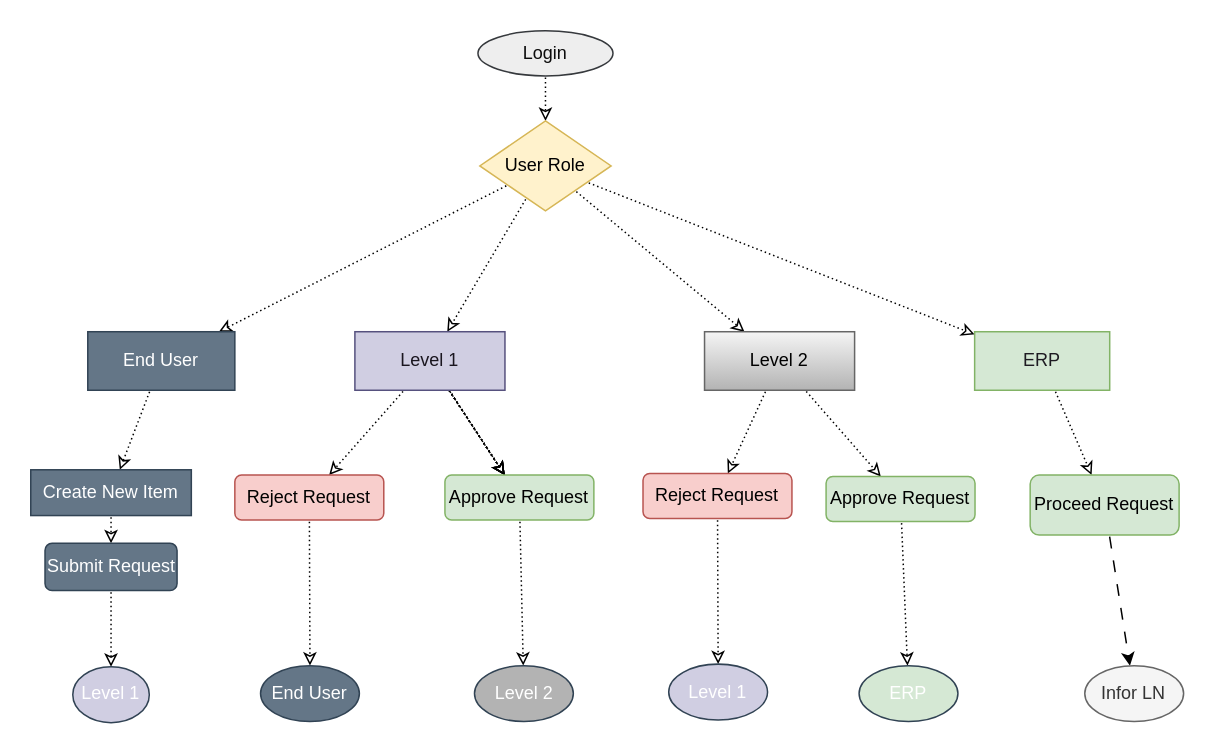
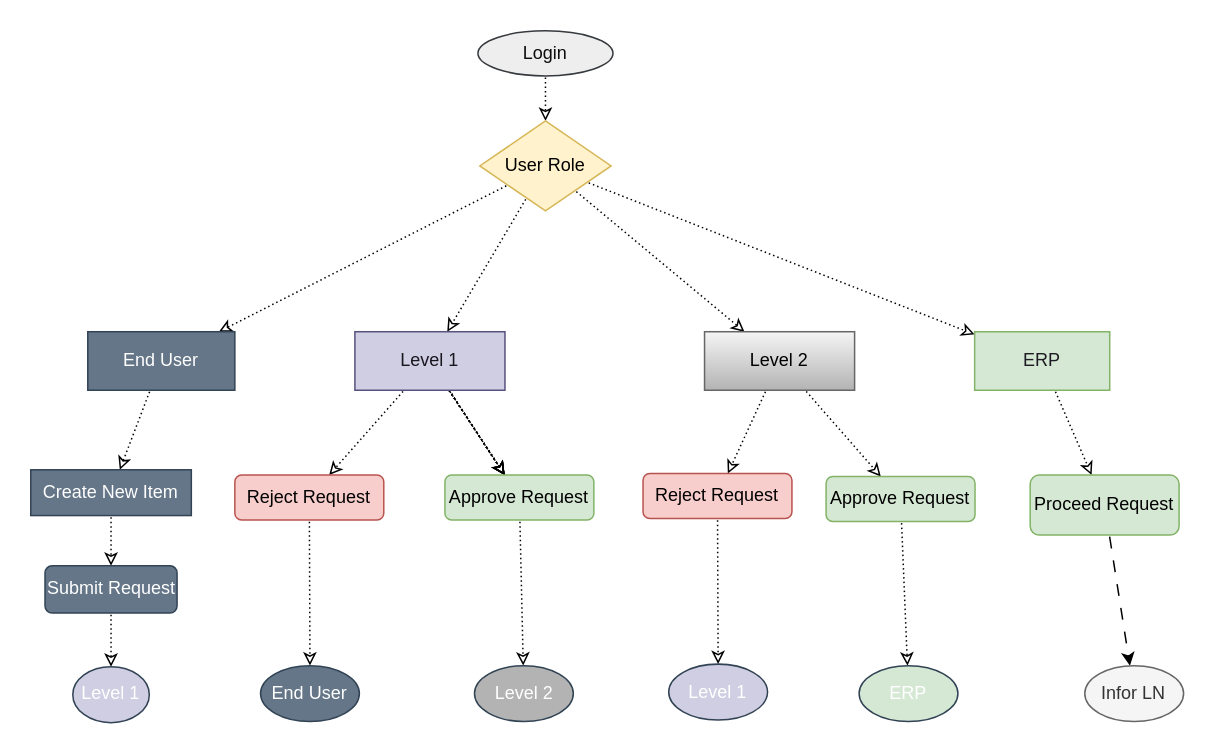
node "Submit Request": moved (111, 567) -> (111, 589)
